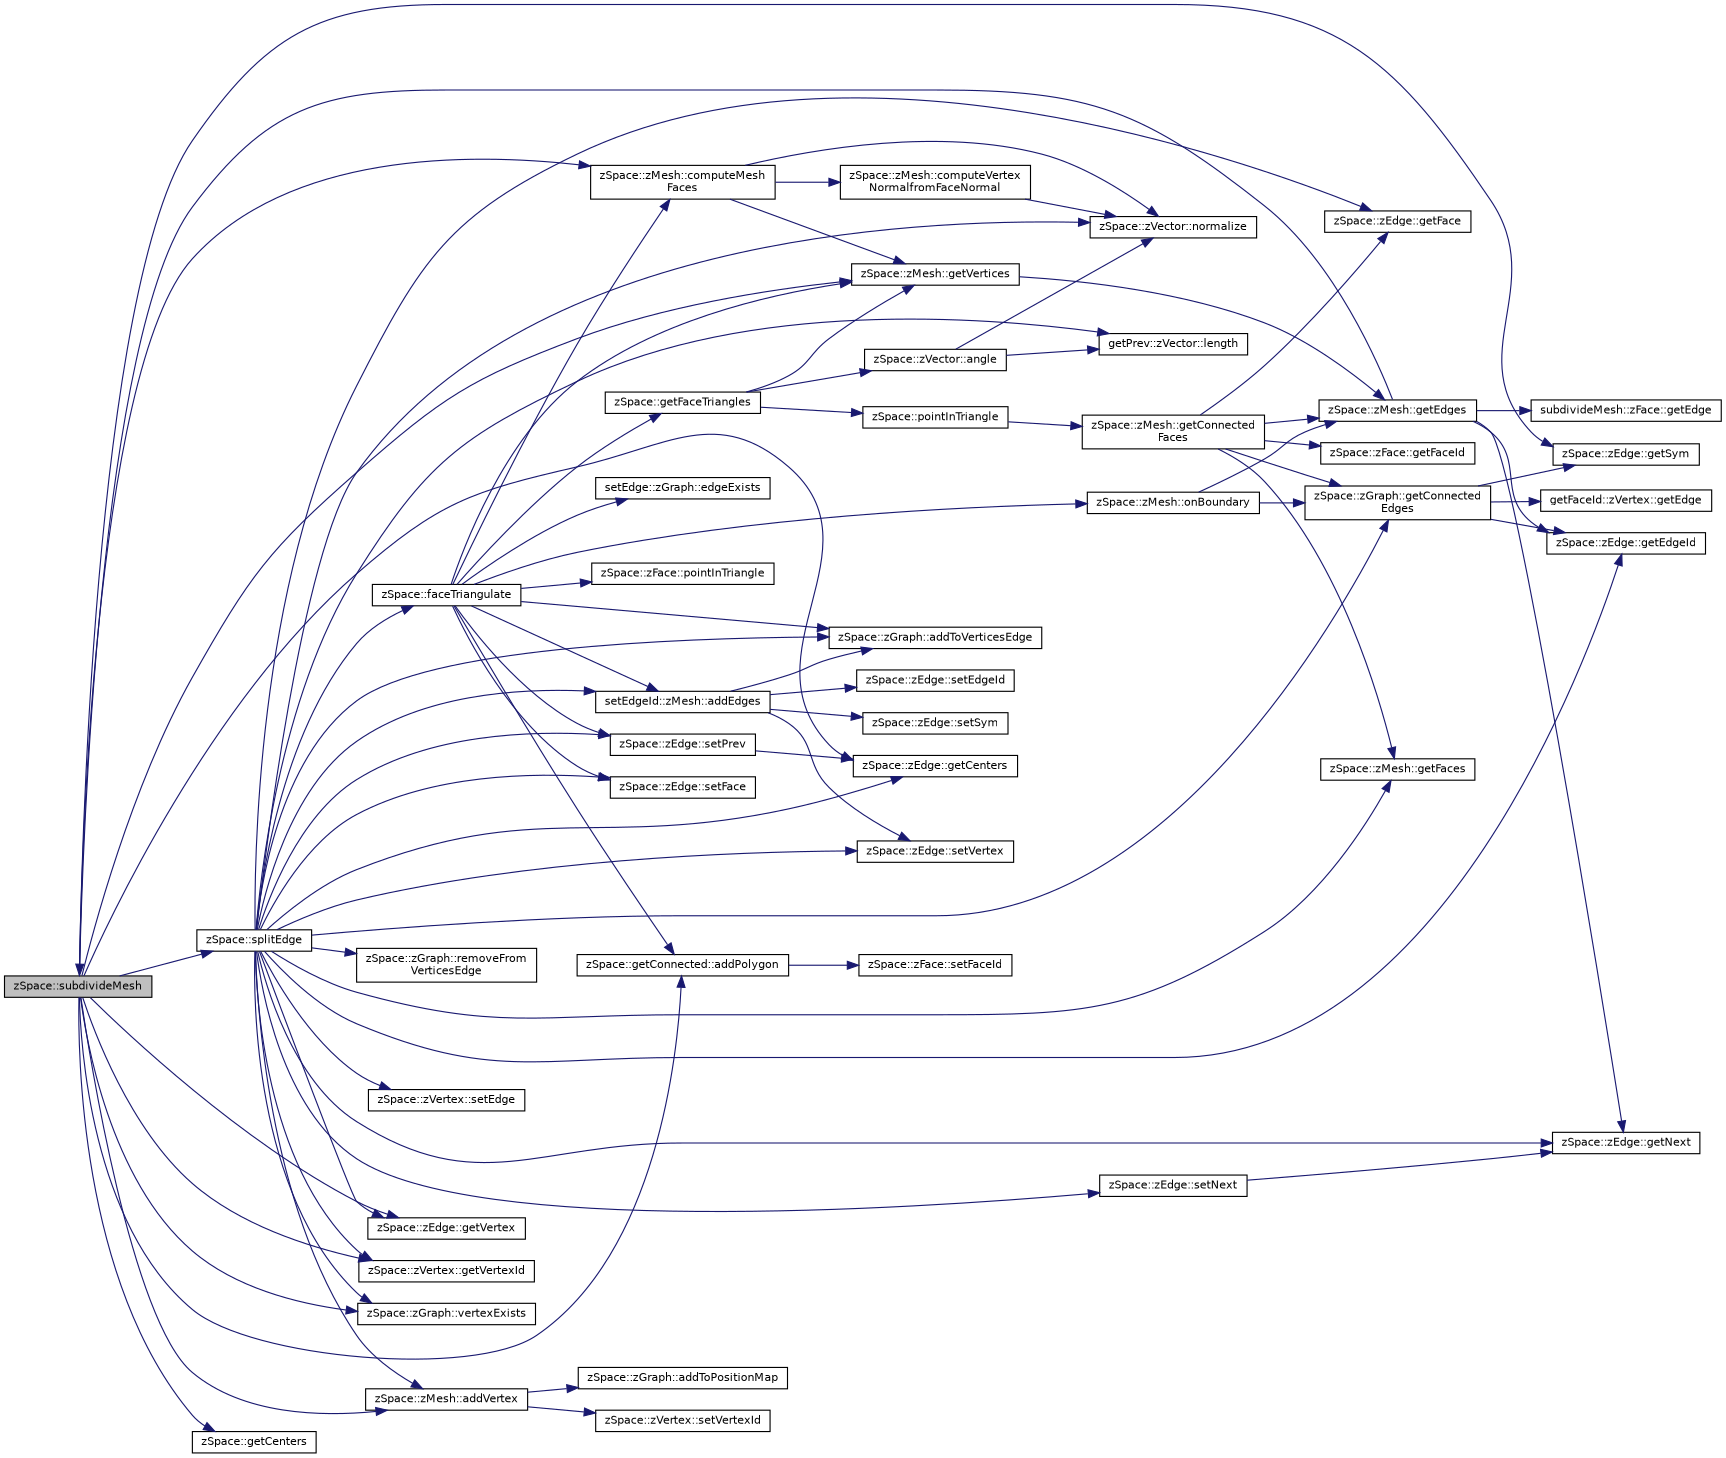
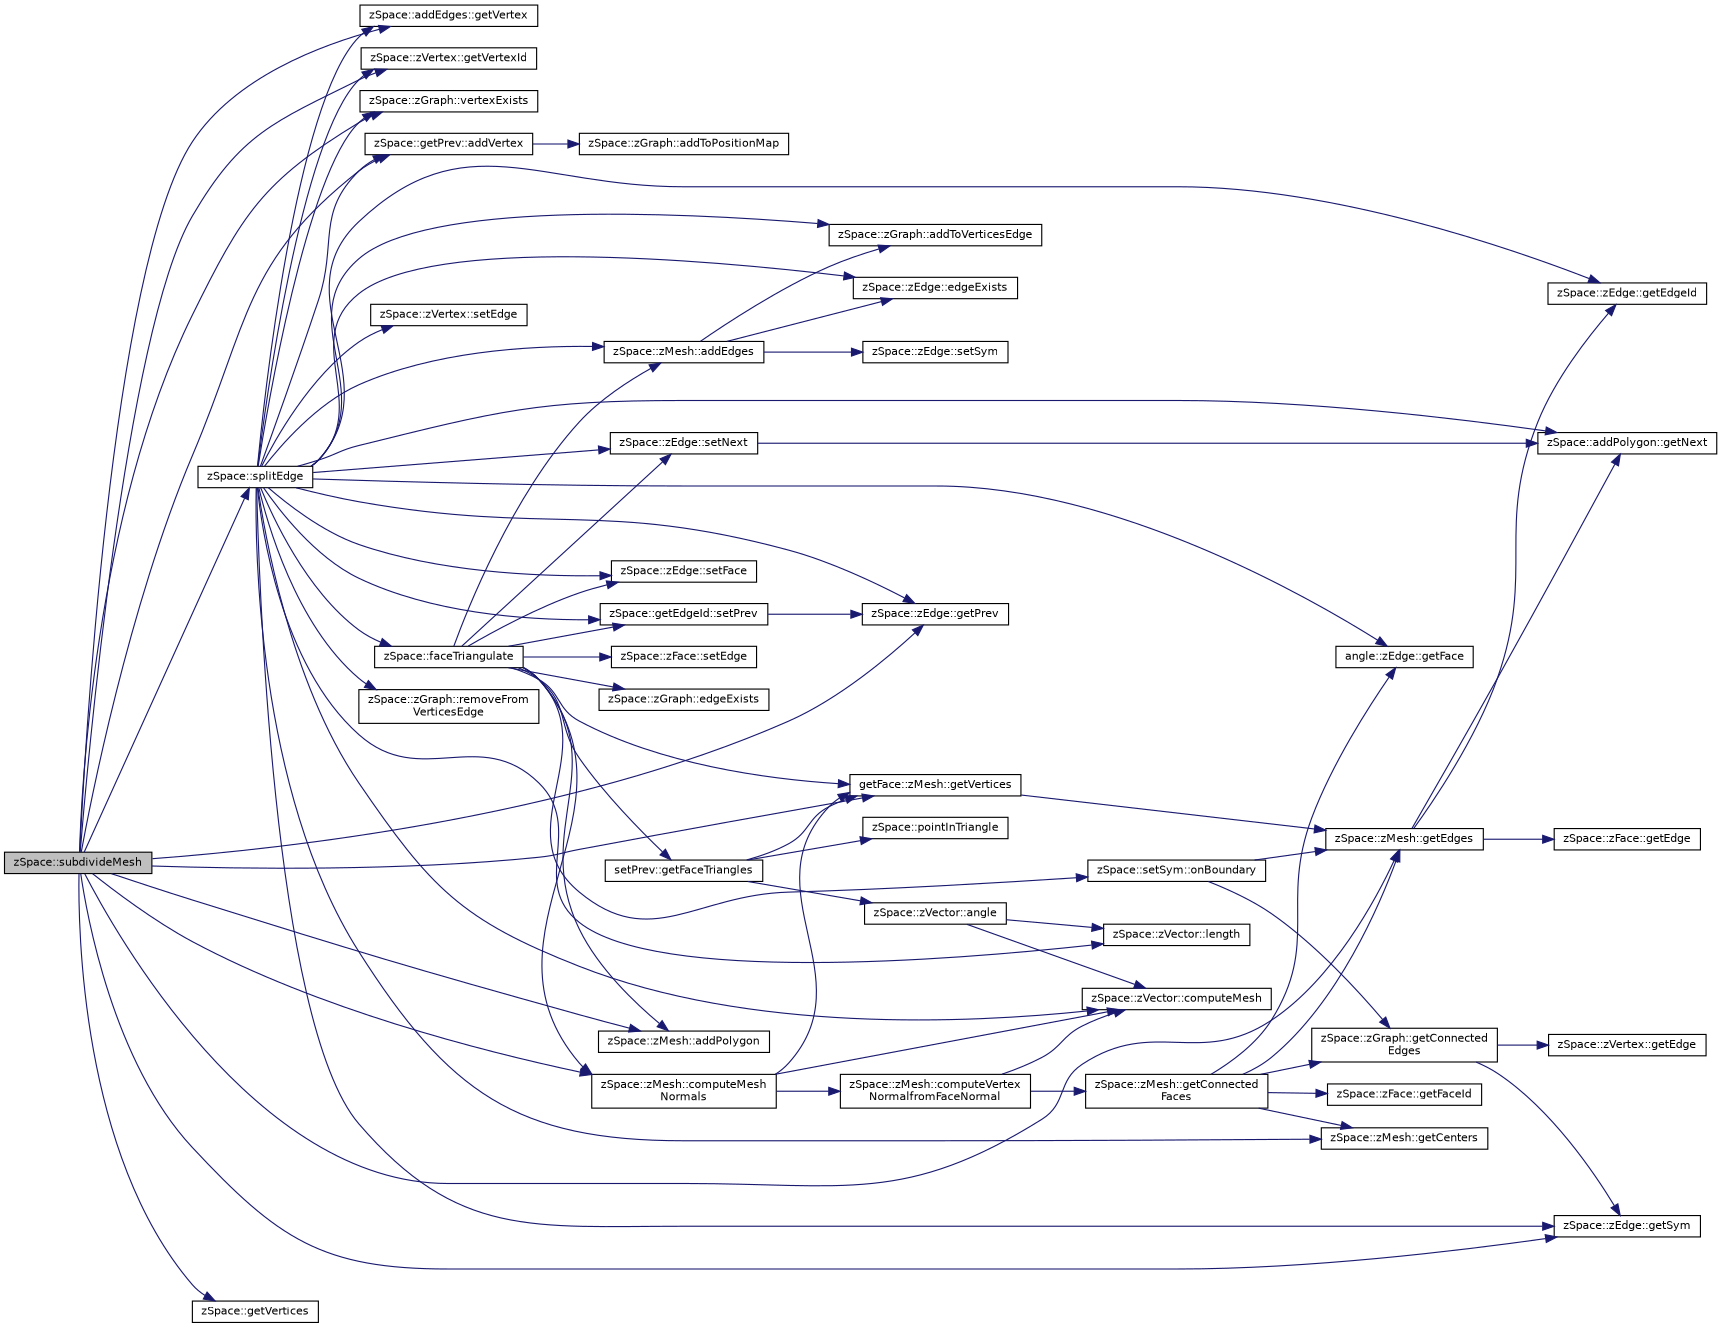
edge "zSpace::zMesh::getEdges" -> "zSpace::subdivideMesh": reversed
node "zSpace::zMesh::computeMesh Faces": label "zSpace::zMesh::computeMesh Faces" -> "zSpace::zMesh::computeMesh Normals"
node "zSpace::zEdge::getFace": label "zSpace::zEdge::getFace" -> "angle::zEdge::getFace"
node "zSpace::zVector::normalize": label "zSpace::zVector::normalize" -> "zSpace::zVector::computeMesh"
node "zSpace::zMesh::getVertices": label "zSpace::zMesh::getVertices" -> "getFace::zMesh::getVertices"
node "getPrev::zVector::length": label "getPrev::zVector::length" -> "zSpace::zVector::length"
node "zSpace::getFaceTriangles": label "zSpace::getFaceTriangles" -> "setPrev::getFaceTriangles"
node "subdivideMesh::zFace::getEdge": label "subdivideMesh::zFace::getEdge" -> "zSpace::zFace::getEdge"
edge "zSpace::pointInTriangle" -> "zSpace::zMesh::getConnected Faces": now "zSpace::zMesh::computeVertex NormalfromFaceNormal" -> "zSpace::zMesh::getConnected Faces"
node "setEdge::zGraph::edgeExists": label "setEdge::zGraph::edgeExists" -> "zSpace::zGraph::edgeExists"
node "getFaceId::zVertex::getEdge": label "getFaceId::zVertex::getEdge" -> "zSpace::zVertex::getEdge"
node "zSpace::zMesh::onBoundary": label "zSpace::zMesh::onBoundary" -> "zSpace::setSym::onBoundary"
edge "zSpace::zGraph::getConnected Edges" -> "zSpace::zEdge::getEdgeId": removed
node "zSpace::zFace::pointInTriangle": label "zSpace::zFace::pointInTriangle" -> "zSpace::zFace::setEdge"
edge "zSpace::faceTriangulate" -> "zSpace::zGraph::addToVerticesEdge": now "zSpace::faceTriangulate" -> "zSpace::zEdge::setNext"
node "zSpace::zEdge::setEdgeId": removed
node "setEdgeId::zMesh::addEdges": label "setEdgeId::zMesh::addEdges" -> "zSpace::zMesh::addEdges"
node "zSpace::zEdge::setPrev": label "zSpace::zEdge::setPrev" -> "zSpace::getEdgeId::setPrev"
node "zSpace::zEdge::getCenters": label "zSpace::zEdge::getCenters" -> "zSpace::zEdge::getPrev"
node "zSpace::zMesh::getFaces": label "zSpace::zMesh::getFaces" -> "zSpace::zMesh::getCenters"
node "zSpace::zEdge::setVertex": label "zSpace::zEdge::setVertex" -> "zSpace::zEdge::edgeExists"
edge "zSpace::splitEdge" -> "zSpace::zGraph::getConnected Edges": now "zSpace::splitEdge" -> "zSpace::zEdge::getSym"
node "zSpace::getConnected::addPolygon": label "zSpace::getConnected::addPolygon" -> "zSpace::zMesh::addPolygon"
node "zSpace::zFace::setFaceId": removed
node "zSpace::zEdge::getNext": label "zSpace::zEdge::getNext" -> "zSpace::addPolygon::getNext"
node "zSpace::zEdge::getVertex": label "zSpace::zEdge::getVertex" -> "zSpace::addEdges::getVertex"
node "zSpace::zMesh::addVertex": label "zSpace::zMesh::addVertex" -> "zSpace::getPrev::addVertex"
node "zSpace::zVertex::setVertexId": removed
node "zSpace::getCenters": label "zSpace::getCenters" -> "zSpace::getVertices"
